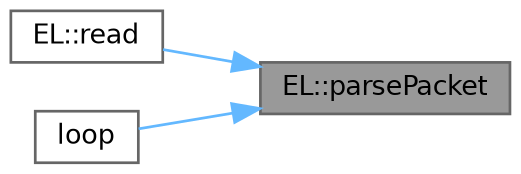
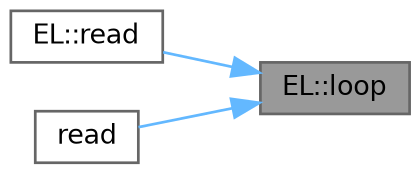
node "EL::parsePacket": label "EL::parsePacket" -> "EL::loop"
node "loop": label "loop" -> "read"
